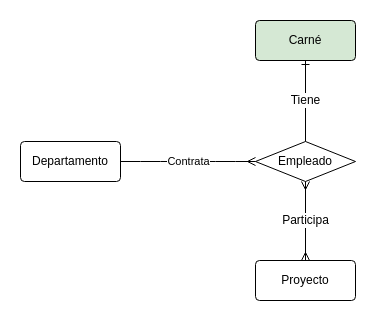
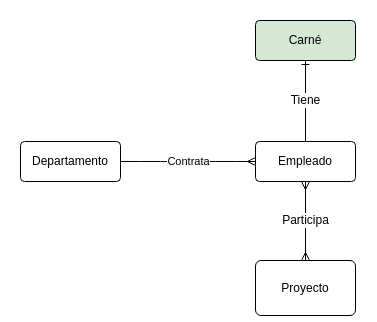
node "Empleado": shape diamond -> rounded rectangle
node "Proyecto": size 100x40 -> 100x55
